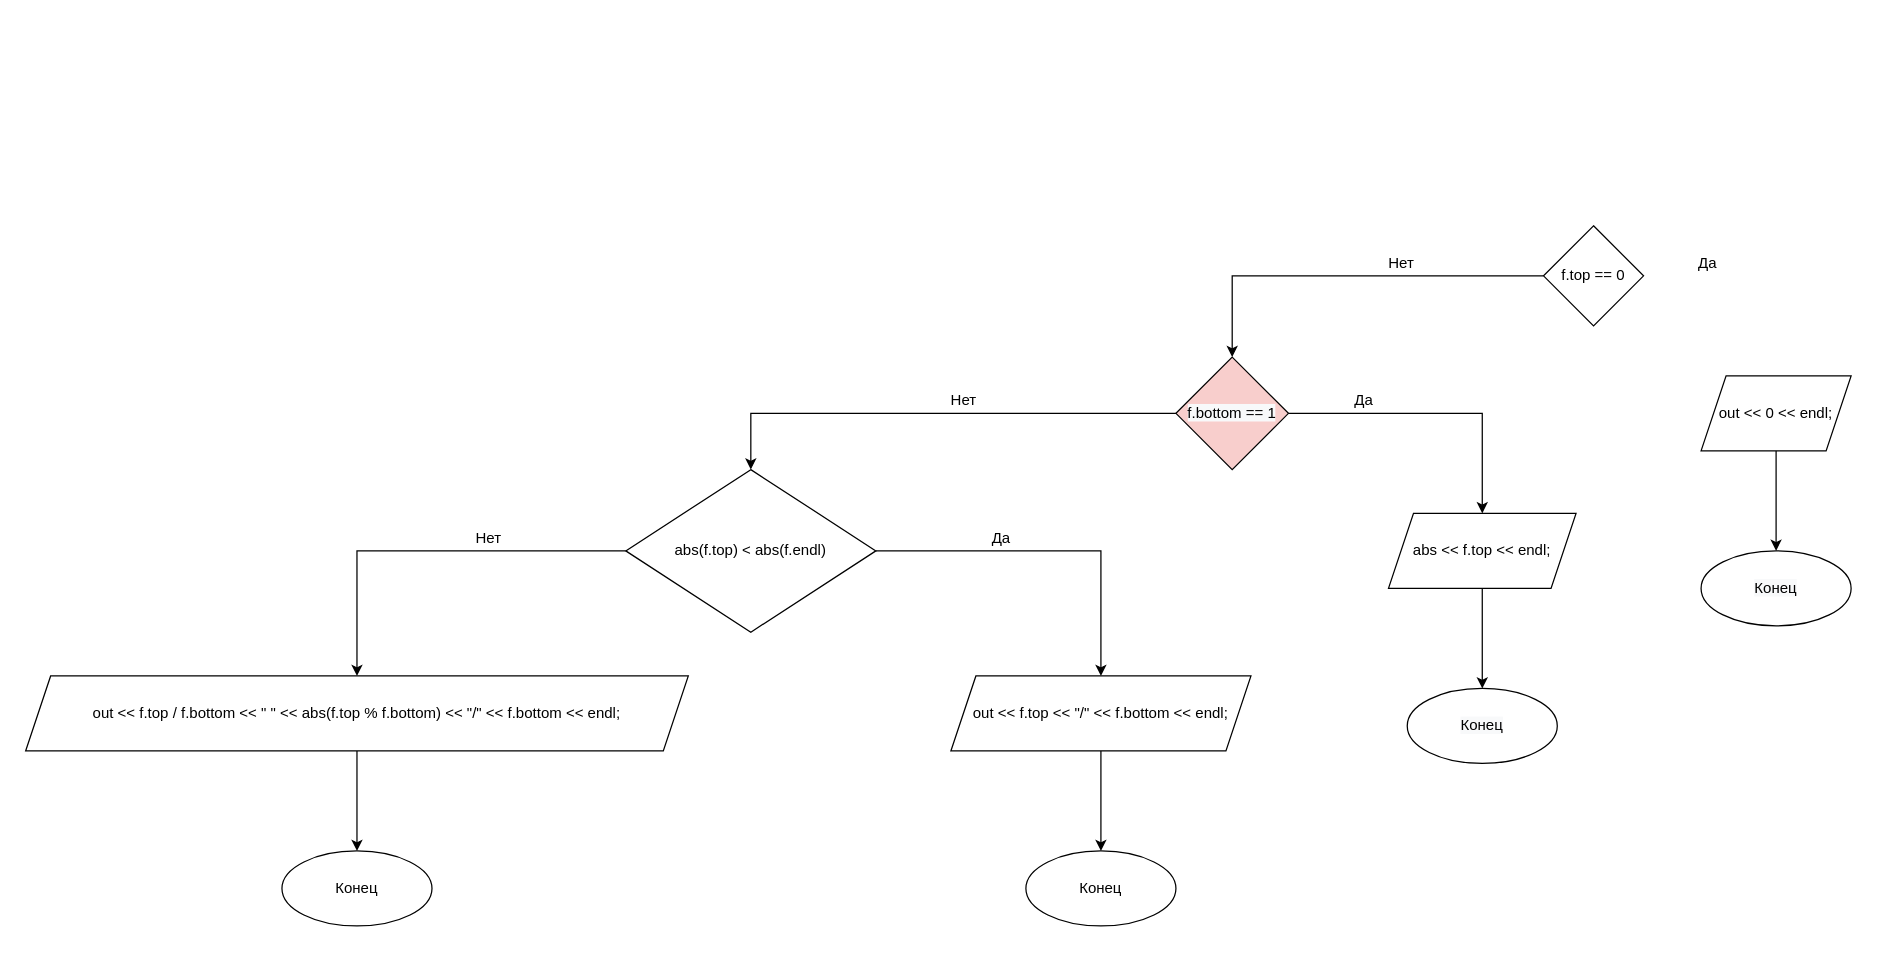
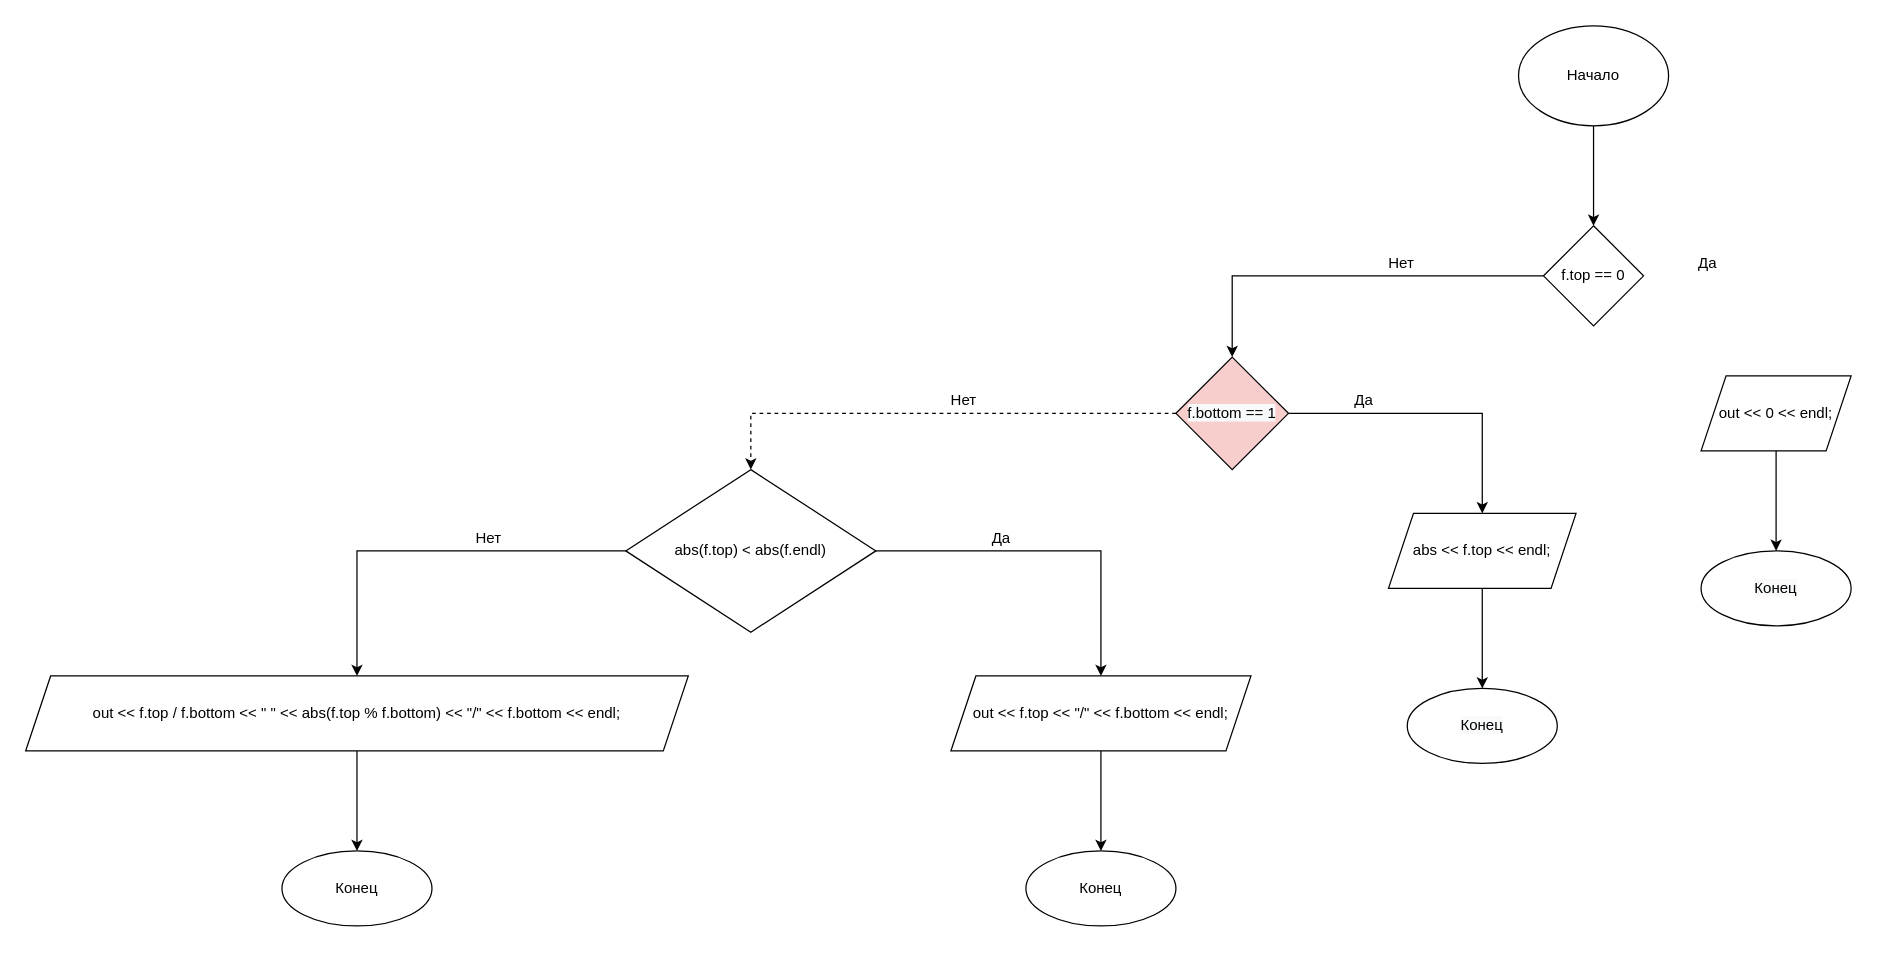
node "Начало": added
edge "Начало" -> "f.top == 0": added
edge "f.bottom == 1" -> "abs(f.top) < abs(f.endl)": style solid -> dashed
